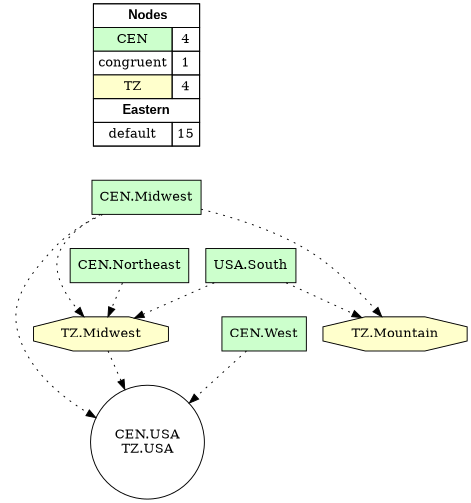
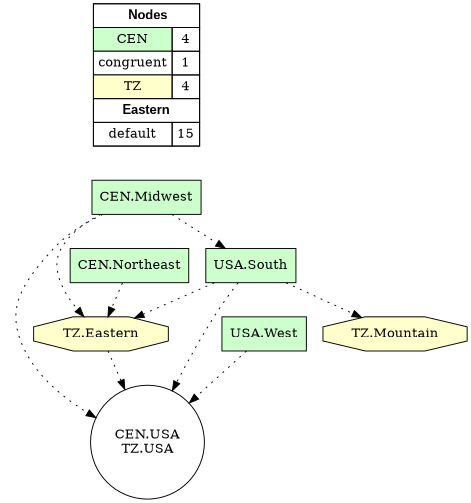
edge "CEN.Midwest" -> "TZ.Mountain": now "CEN.Midwest" -> "USA.South"
edge "USA.South" -> "CEN.USA TZ.USA": added
node "TZ.Midwest": label "TZ.Midwest" -> "TZ.Eastern"
node "CEN.West": label "CEN.West" -> "USA.West"
